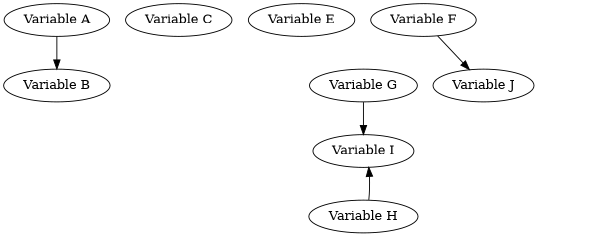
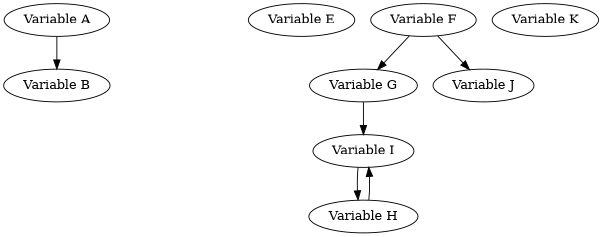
node "Variable C": removed
node "Variable K": added
edge "Variable F" -> "Variable G": added
edge "Variable I" -> "Variable H": added
